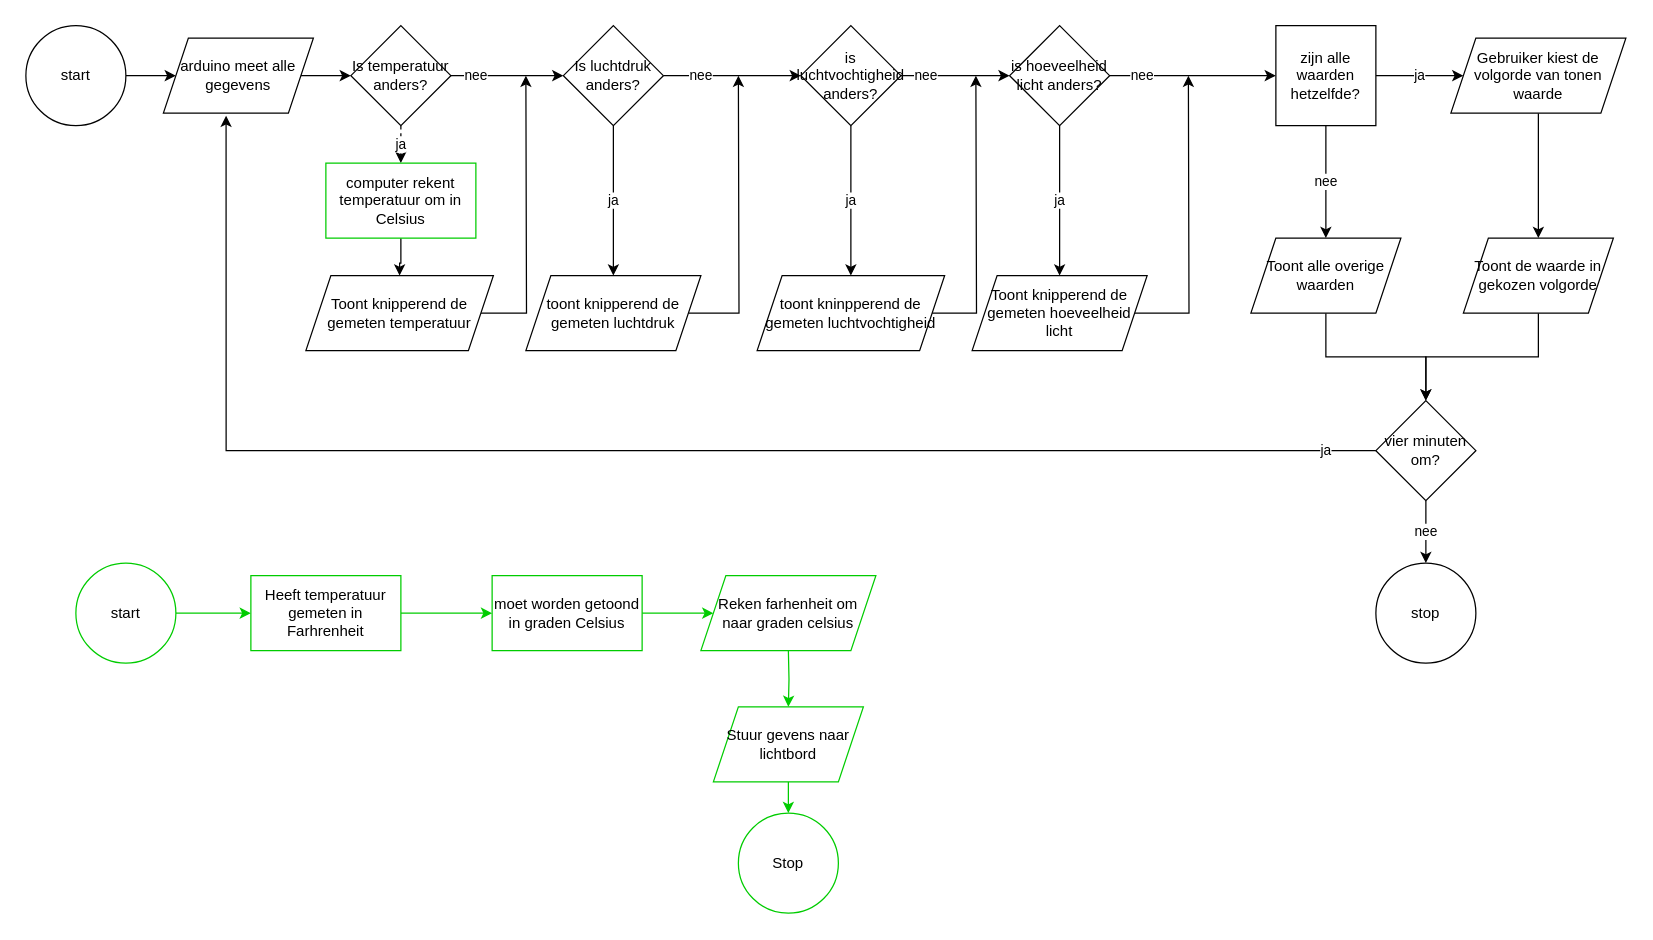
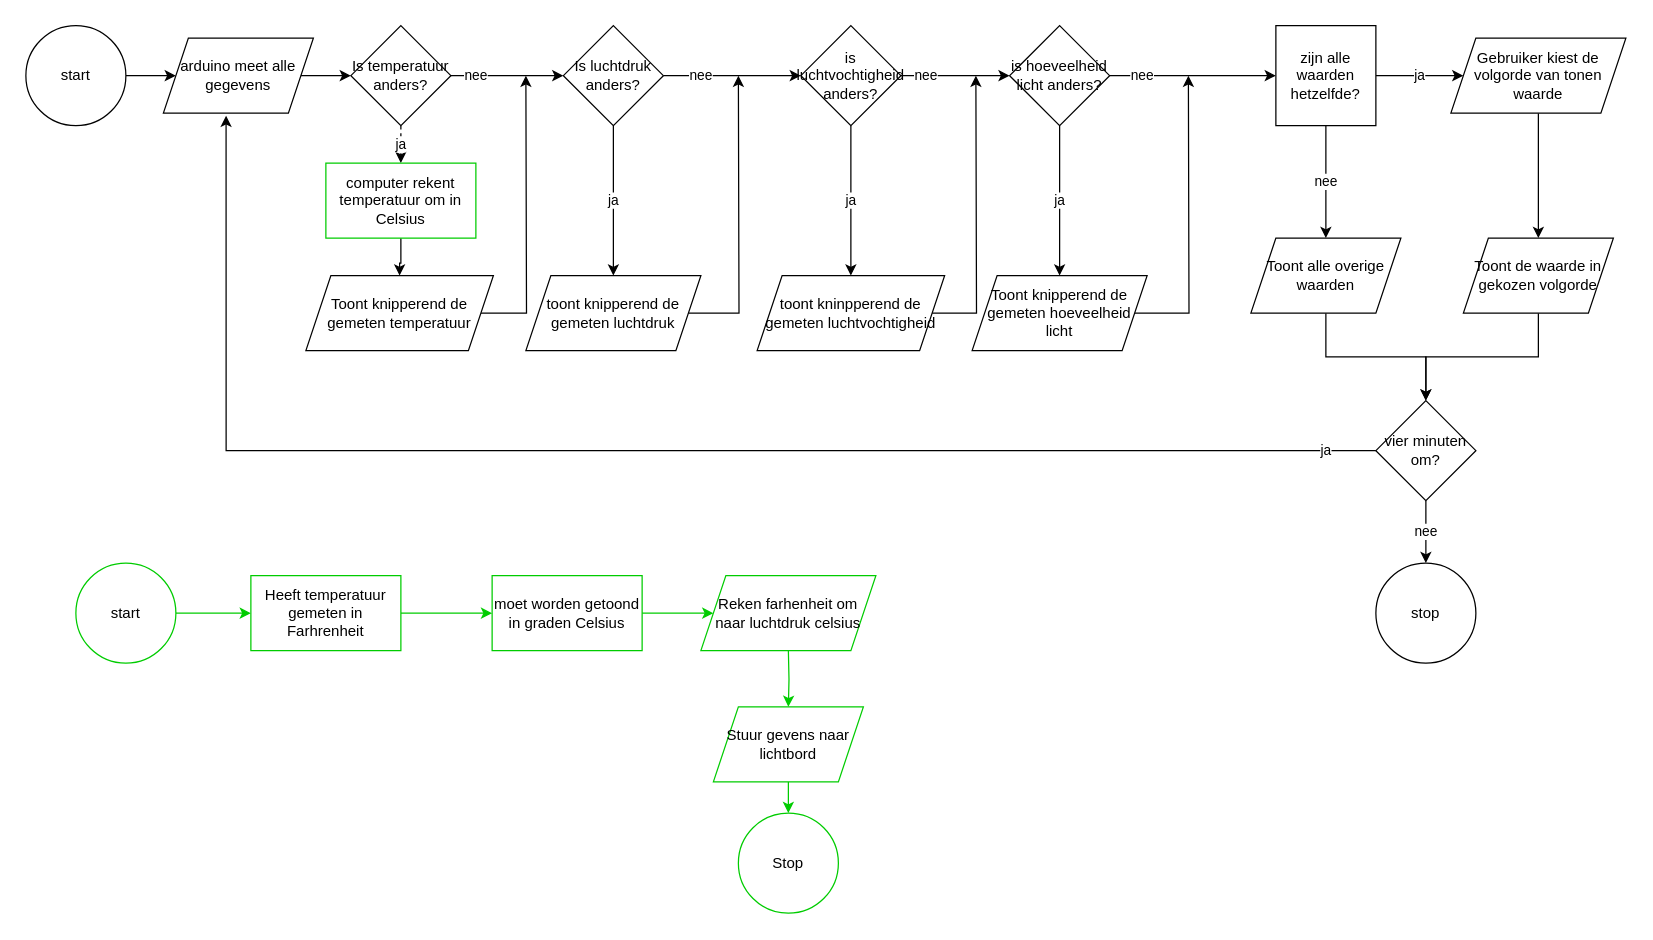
node "Reken farhenheit om naar graden celsius": label "Reken farhenheit om naar graden celsius" -> "Reken farhenheit om naar luchtdruk celsius"
